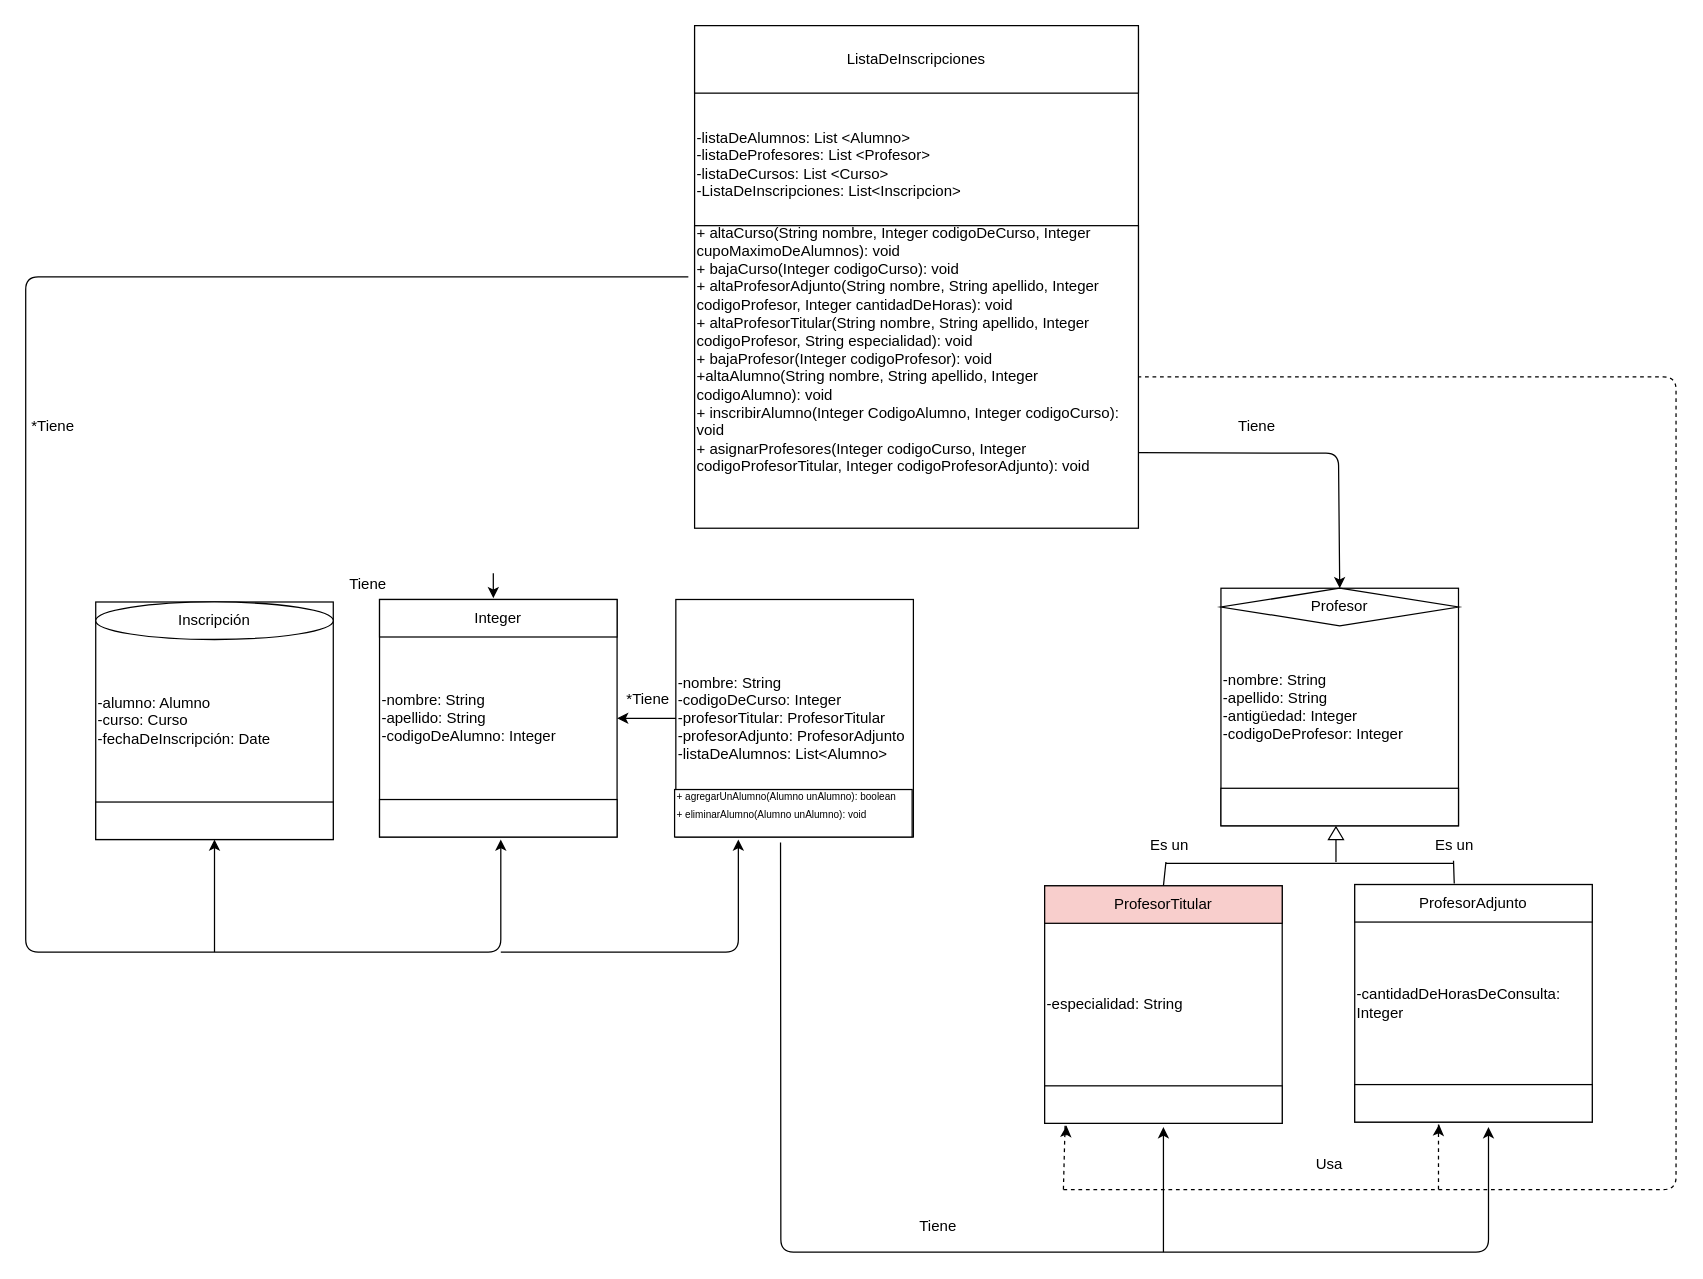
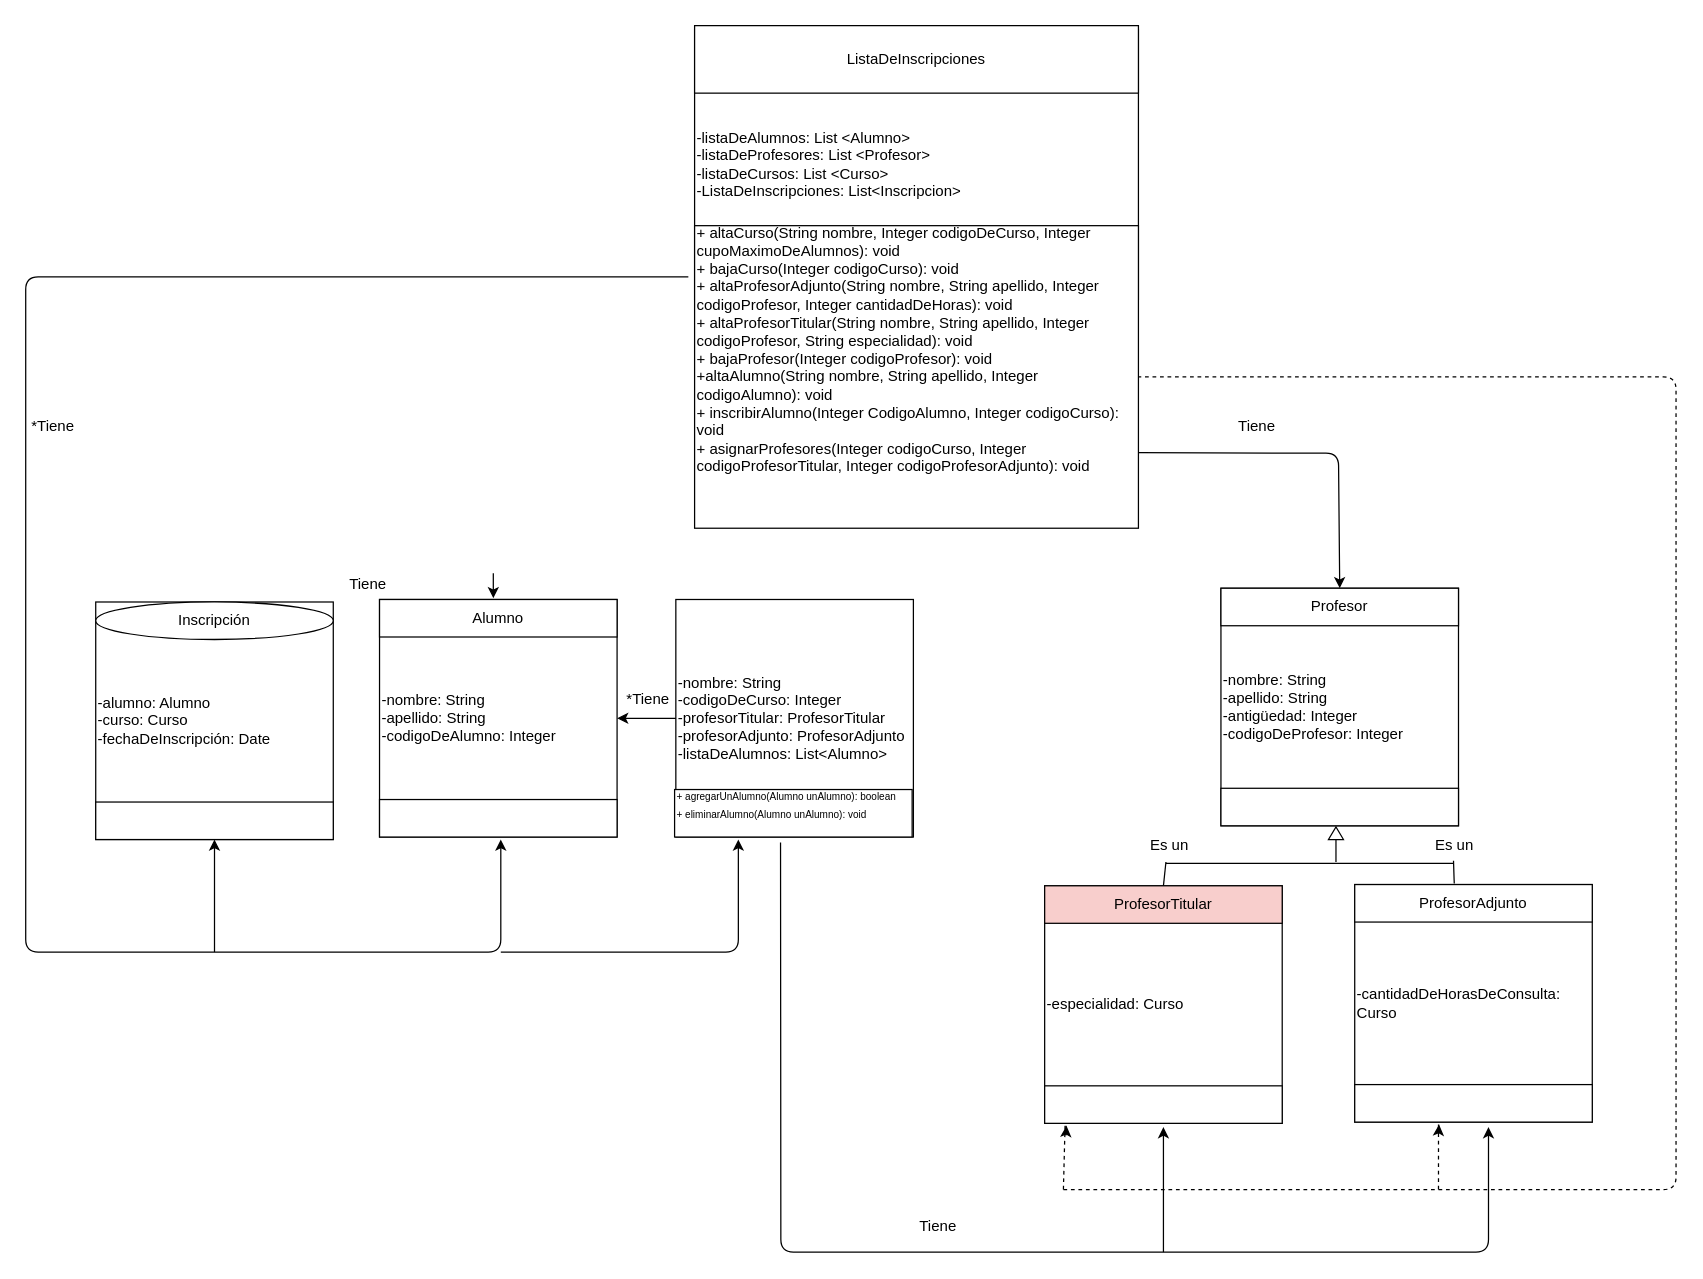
node "Profesor": shape diamond -> rectangle
node "Integer": label "Integer" -> "Alumno"
node "-cantidadDeHorasDeConsulta: Integer": label "-cantidadDeHorasDeConsulta: Integer" -> "-cantidadDeHorasDeConsulta: Curso"
node "-especialidad: String": label "-especialidad: String" -> "-especialidad: Curso"
node "Usa": removed
